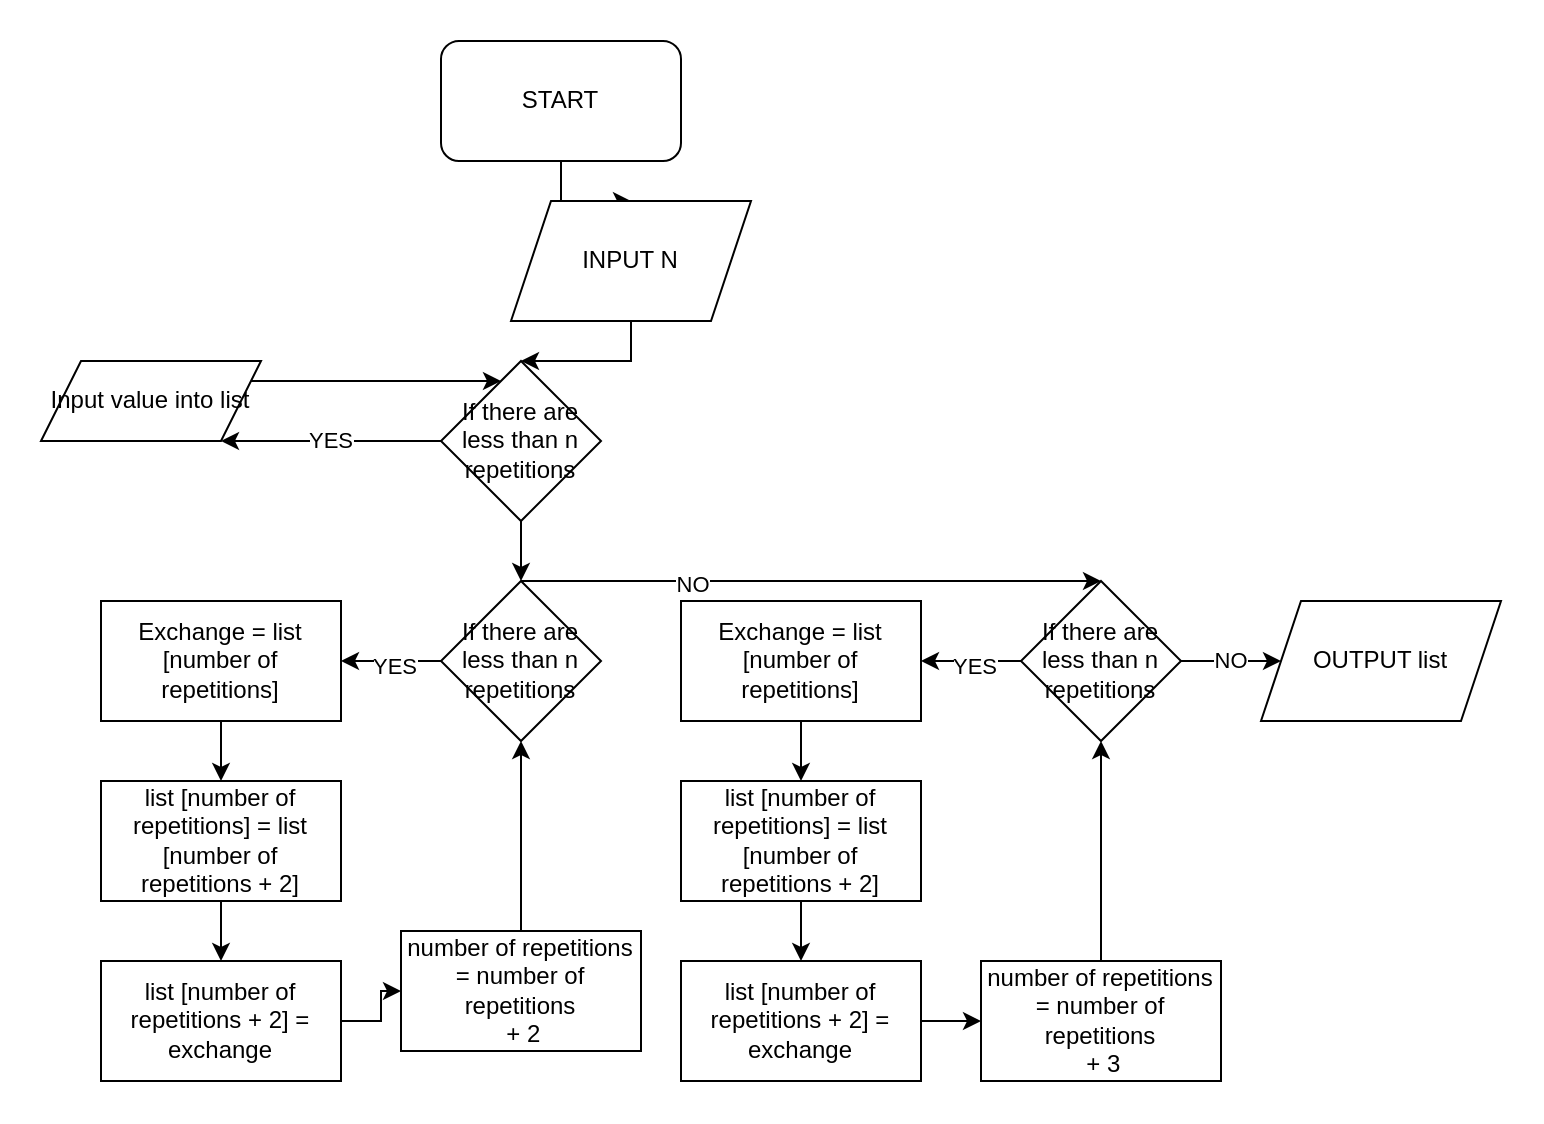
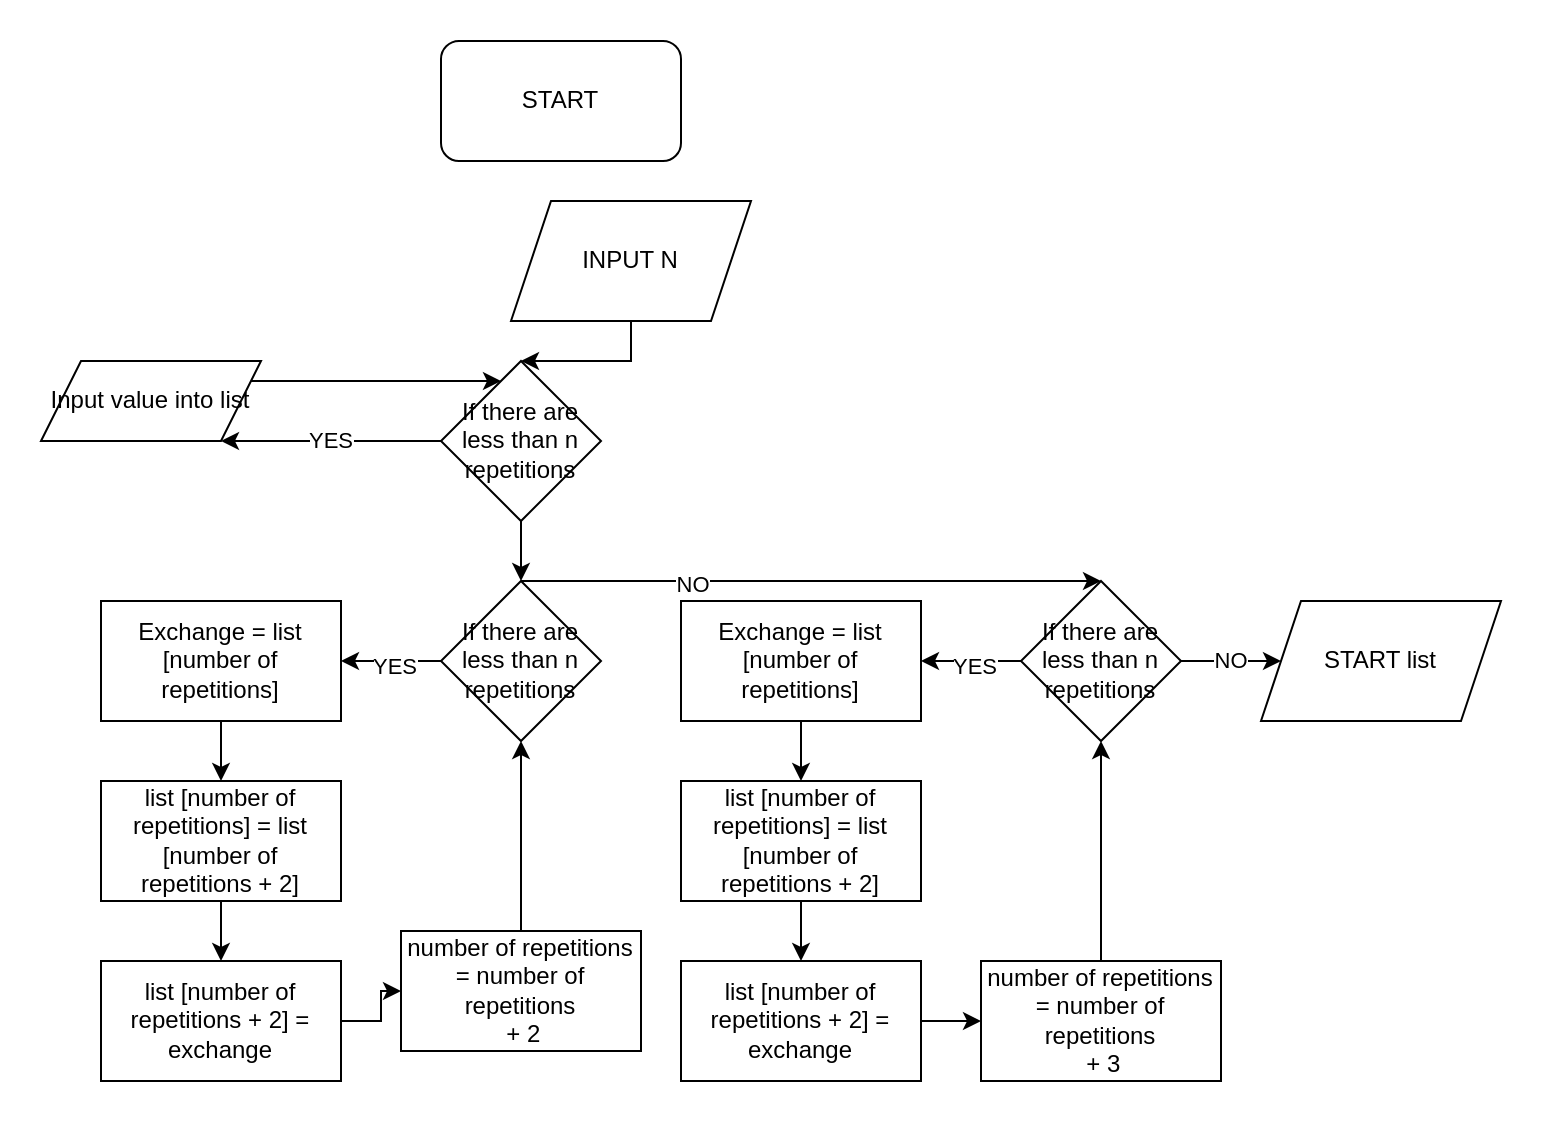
edge "START" -> "INPUT N": removed
node "OUTPUT list": label "OUTPUT list" -> "START list"
